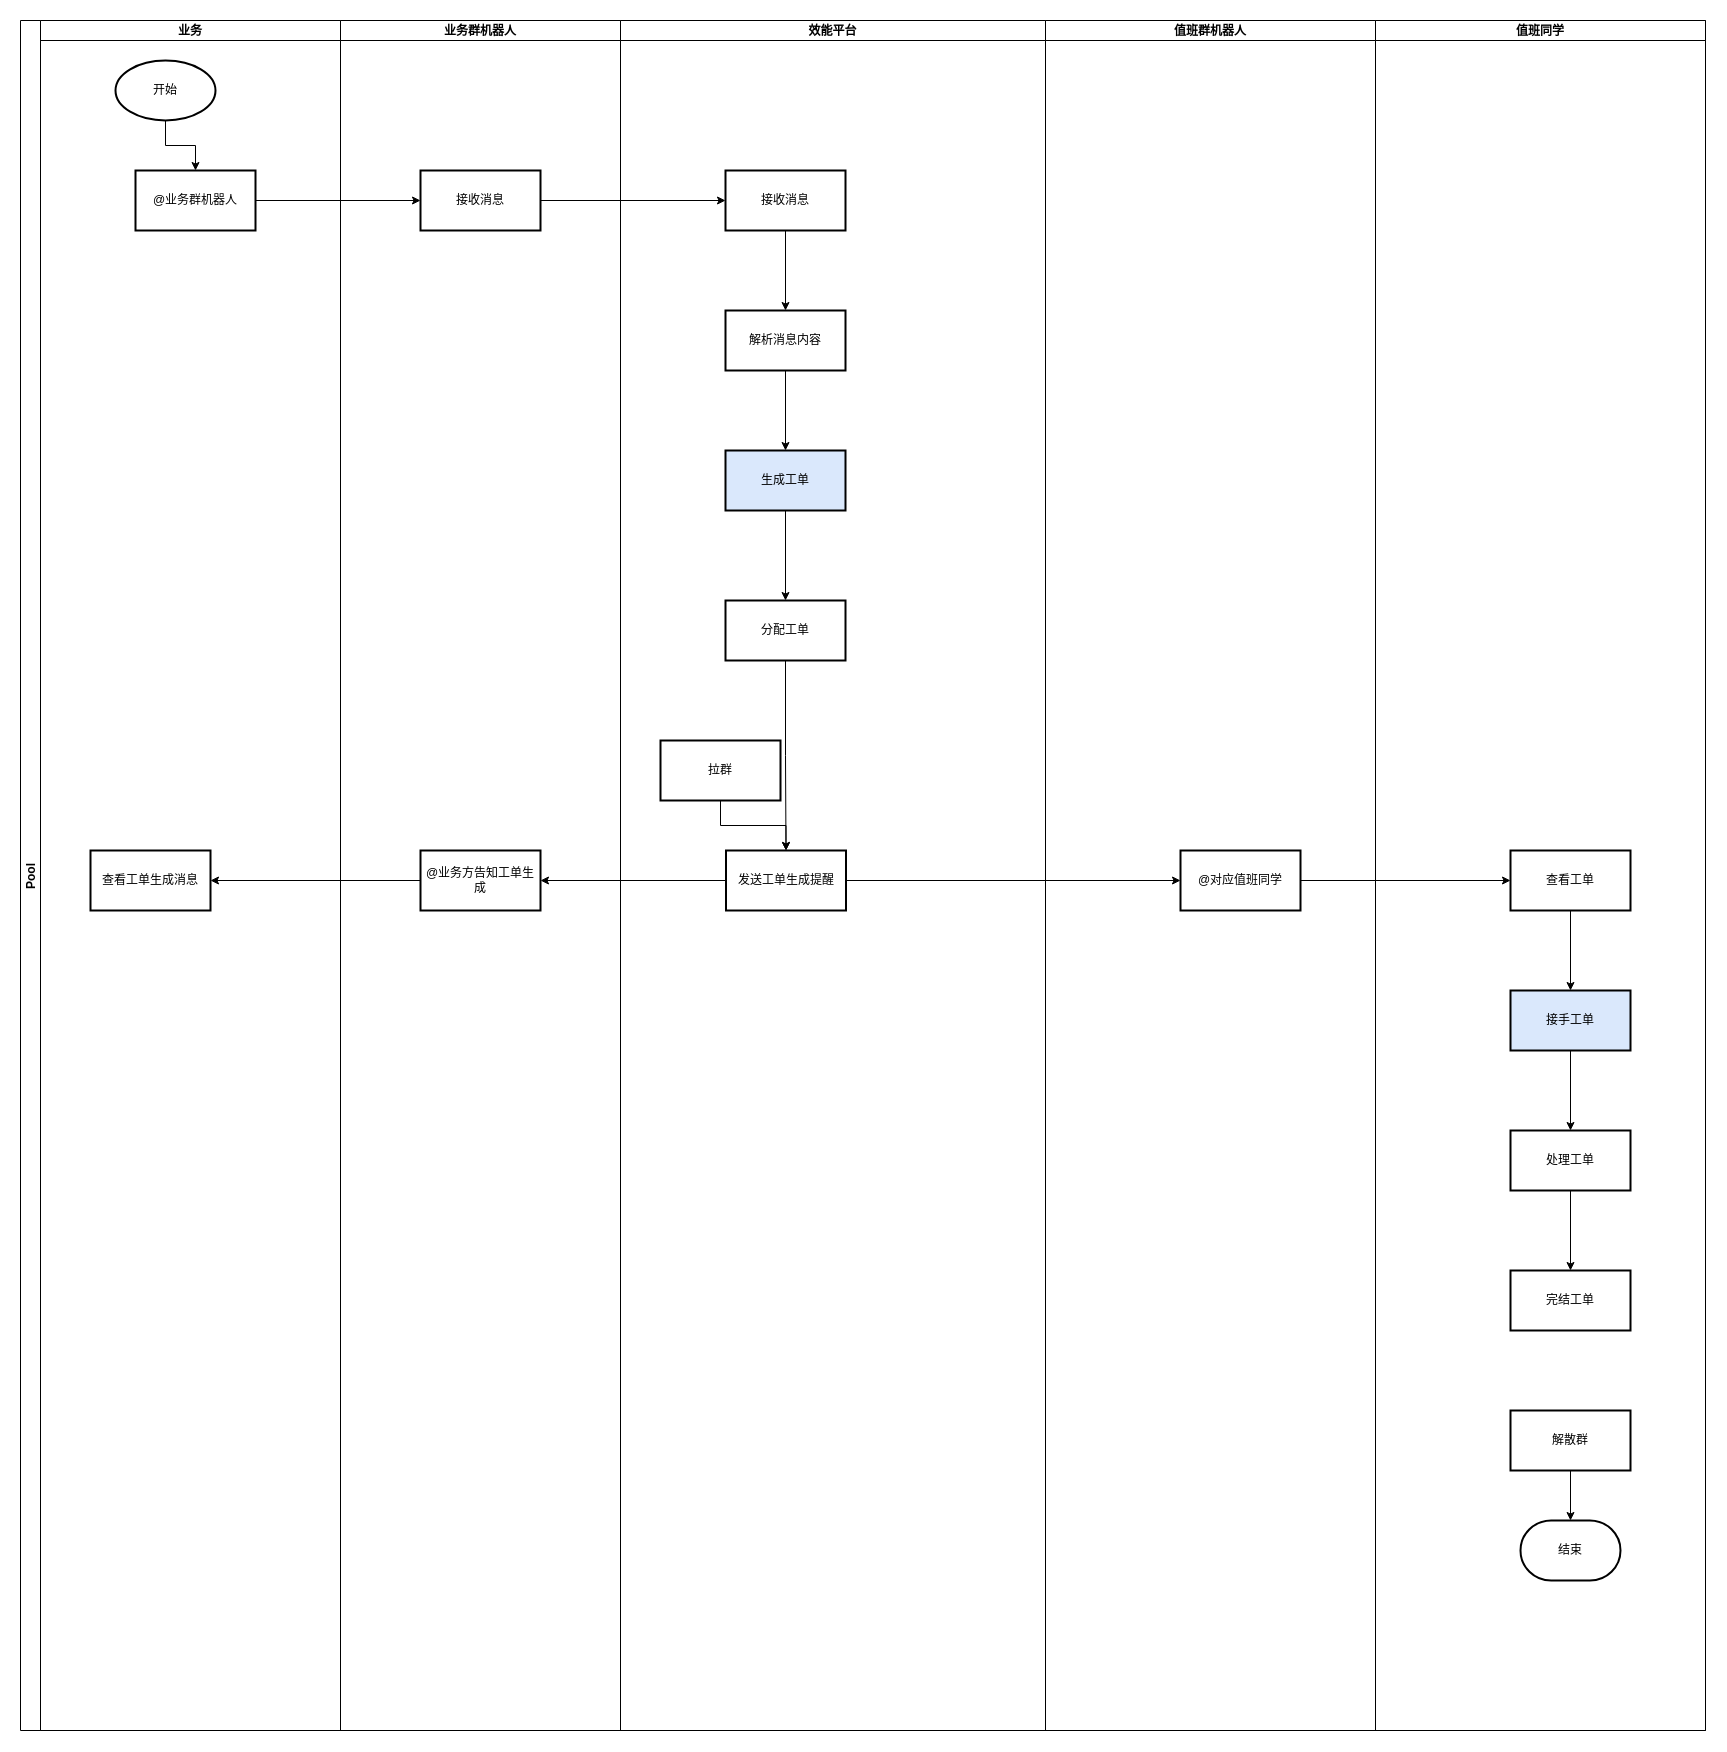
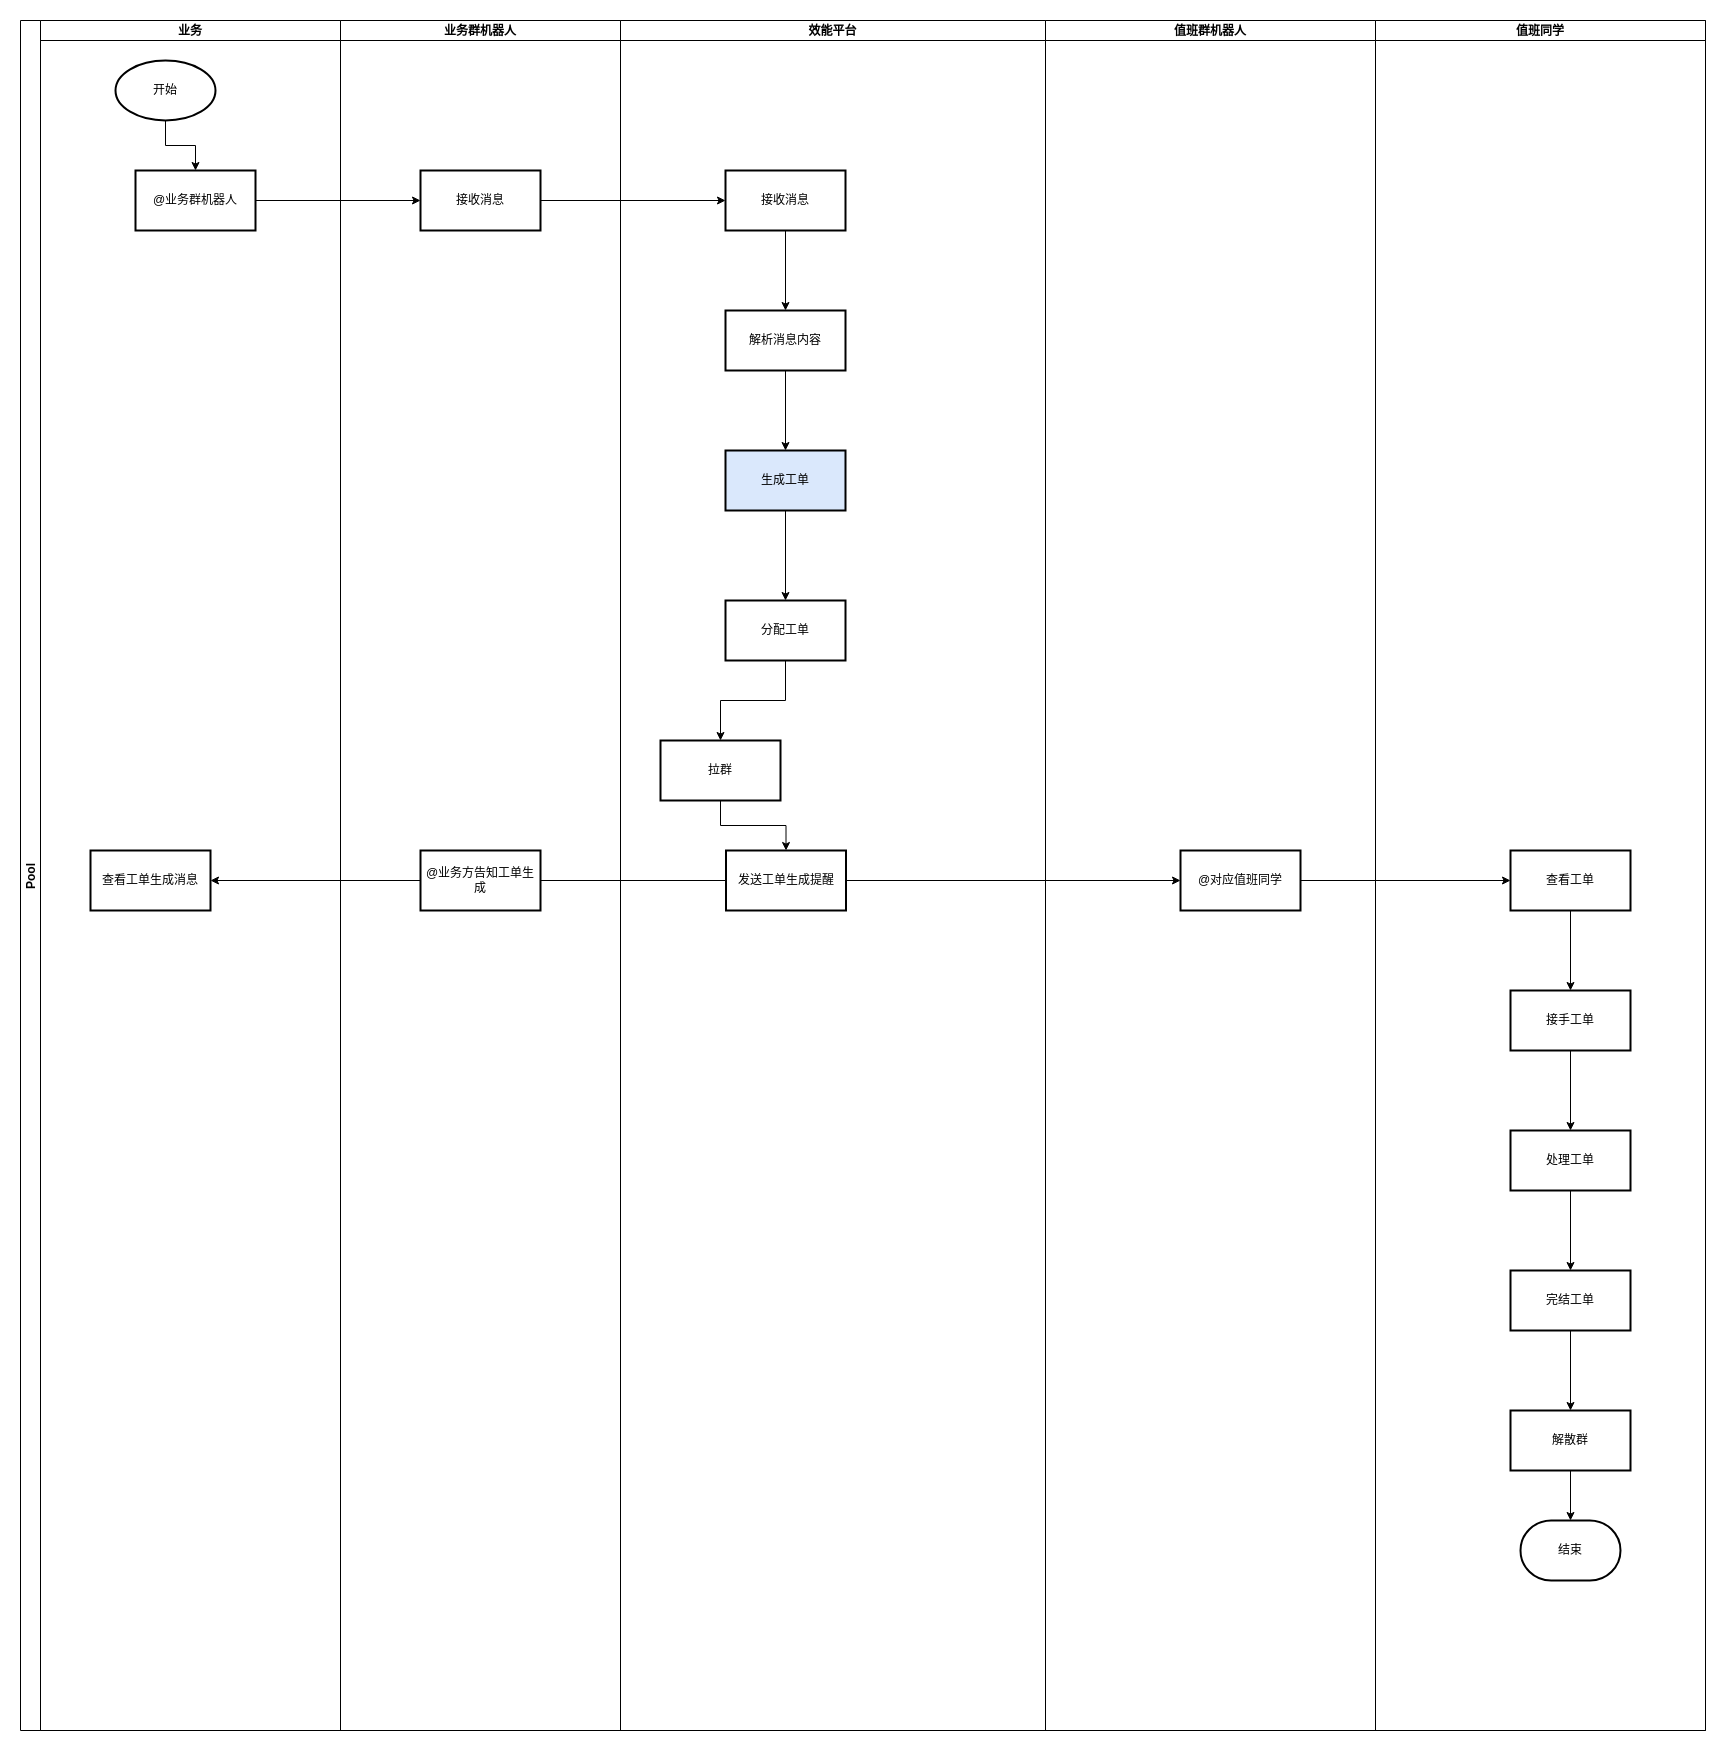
edge "分配工单" -> "发送工单生成提醒": now "分配工单" -> "拉群"
edge "发送工单生成提醒" -> "@业务方告知工单生成": arrowhead classic -> none
node "接手工单": fillcolor #dae8fc -> #ffffff
edge "完结工单" -> "解散群": added
